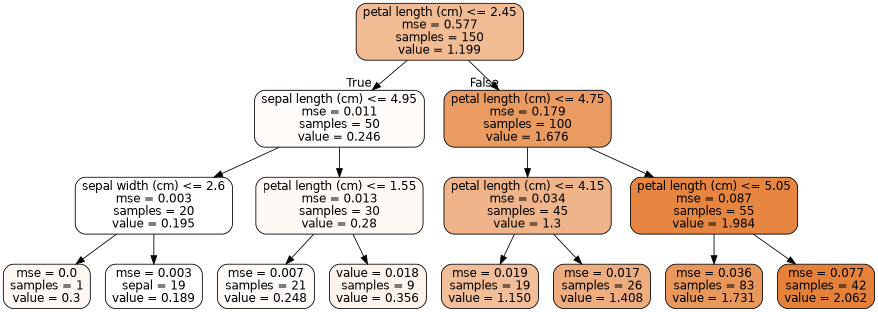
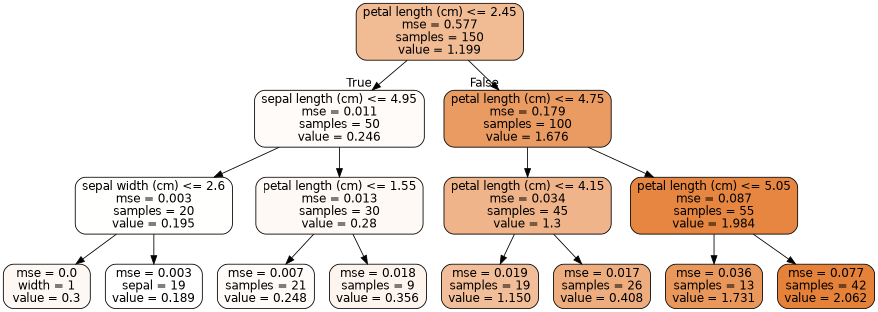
node "mse = 0.0 samples = 1 value = 0.3": label "mse = 0.0 samples = 1 value = 0.3" -> "mse = 0.0 width = 1 value = 0.3"
node "value = 0.018 samples = 9 value = 0.356": label "value = 0.018 samples = 9 value = 0.356" -> "mse = 0.018 samples = 9 value = 0.356"
node "mse = 0.017 samples = 26 value = 1.408": label "mse = 0.017 samples = 26 value = 1.408" -> "mse = 0.017 samples = 26 value = 0.408"
node "mse = 0.036 samples = 83 value = 1.731": label "mse = 0.036 samples = 83 value = 1.731" -> "mse = 0.036 samples = 13 value = 1.731"
